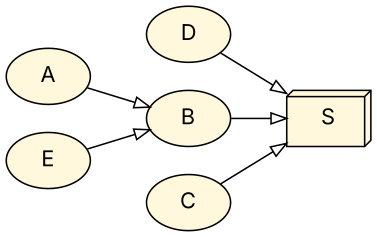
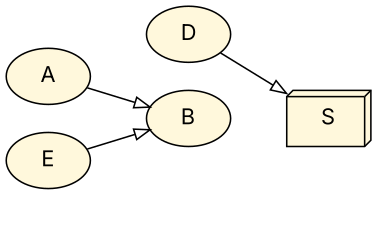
edge "B" -> "S": removed
node "C": removed
